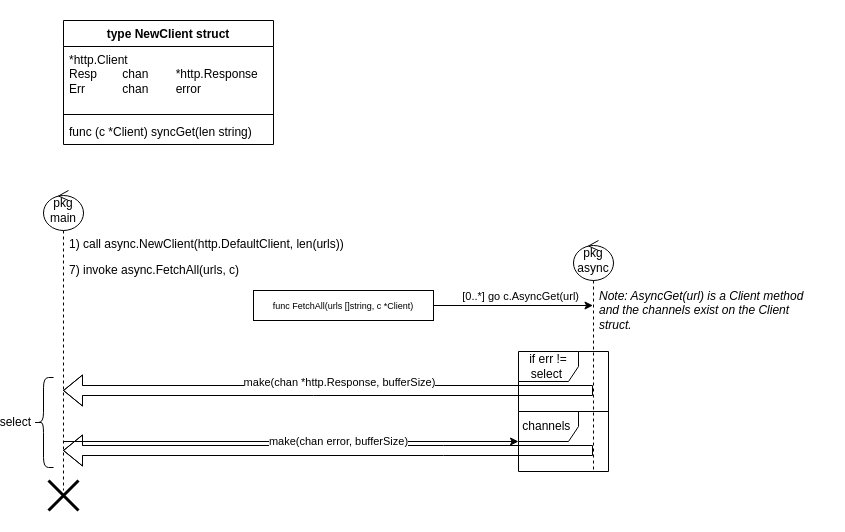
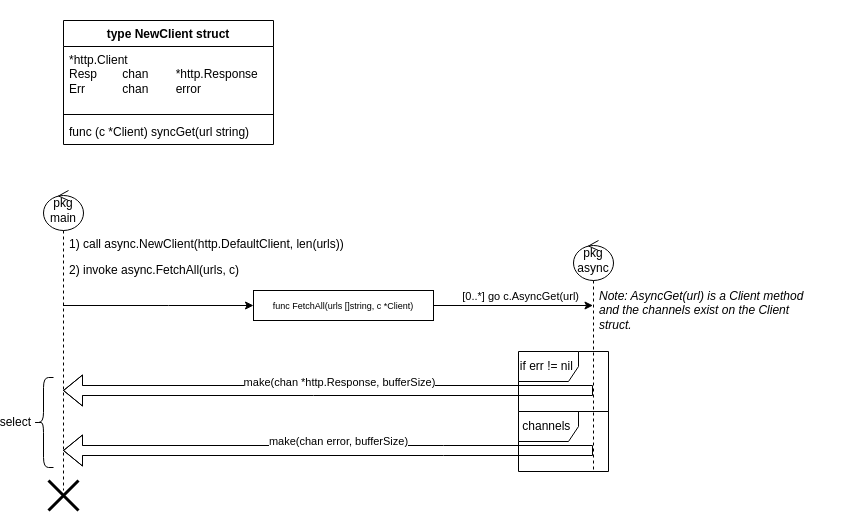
node "func (c *Client) syncGet(len string)": label "func (c *Client) syncGet(len string)" -> "func (c *Client) syncGet(url string)"
node "7) invoke async.FetchAll(urls, c)": label "7) invoke async.FetchAll(urls, c)" -> "2) invoke async.FetchAll(urls, c)"
node "if err != select": label "if err != select" -> "if err != nil"
edge "pkg main" -> "channels": now "pkg main" -> "func FetchAll(urls []string, c *Client)"
